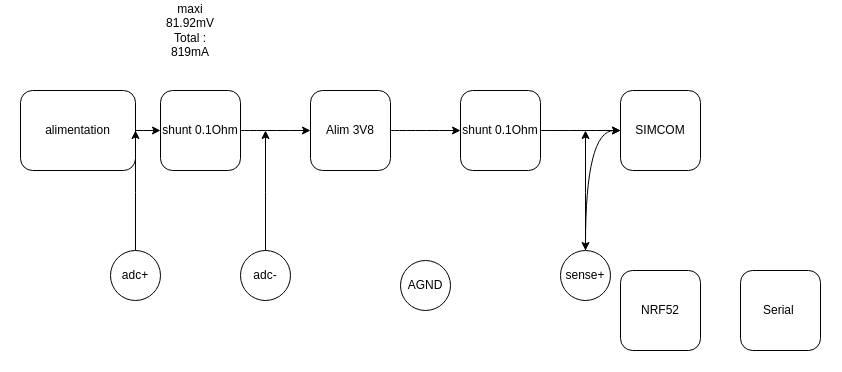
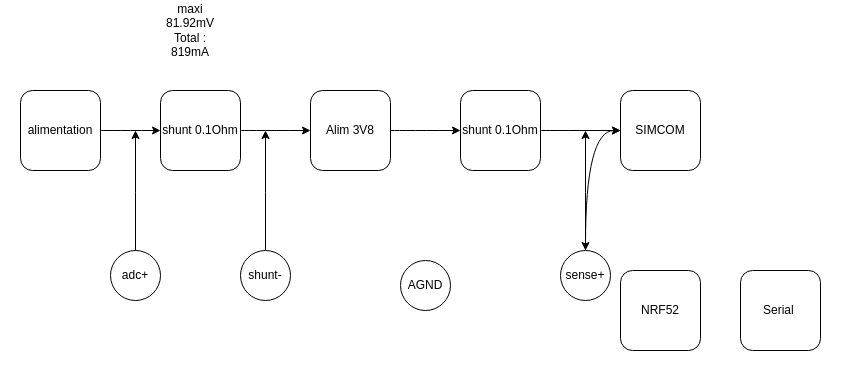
node "alimentation": size 115x80 -> 80x80
node "adc-": label "adc-" -> "shunt-"
